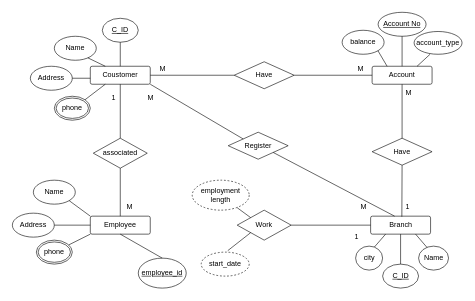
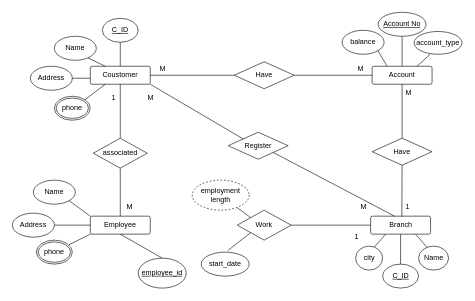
node "start_date": style dashed -> solid
